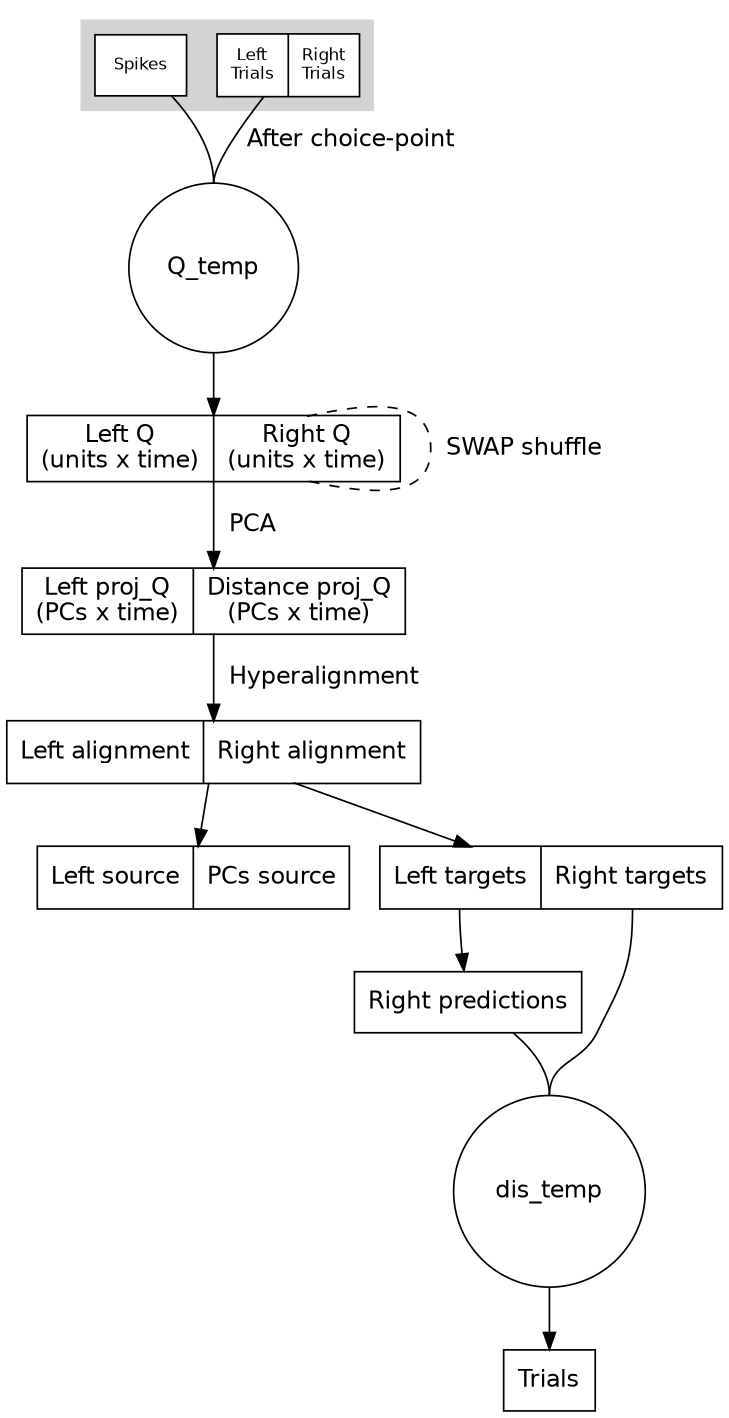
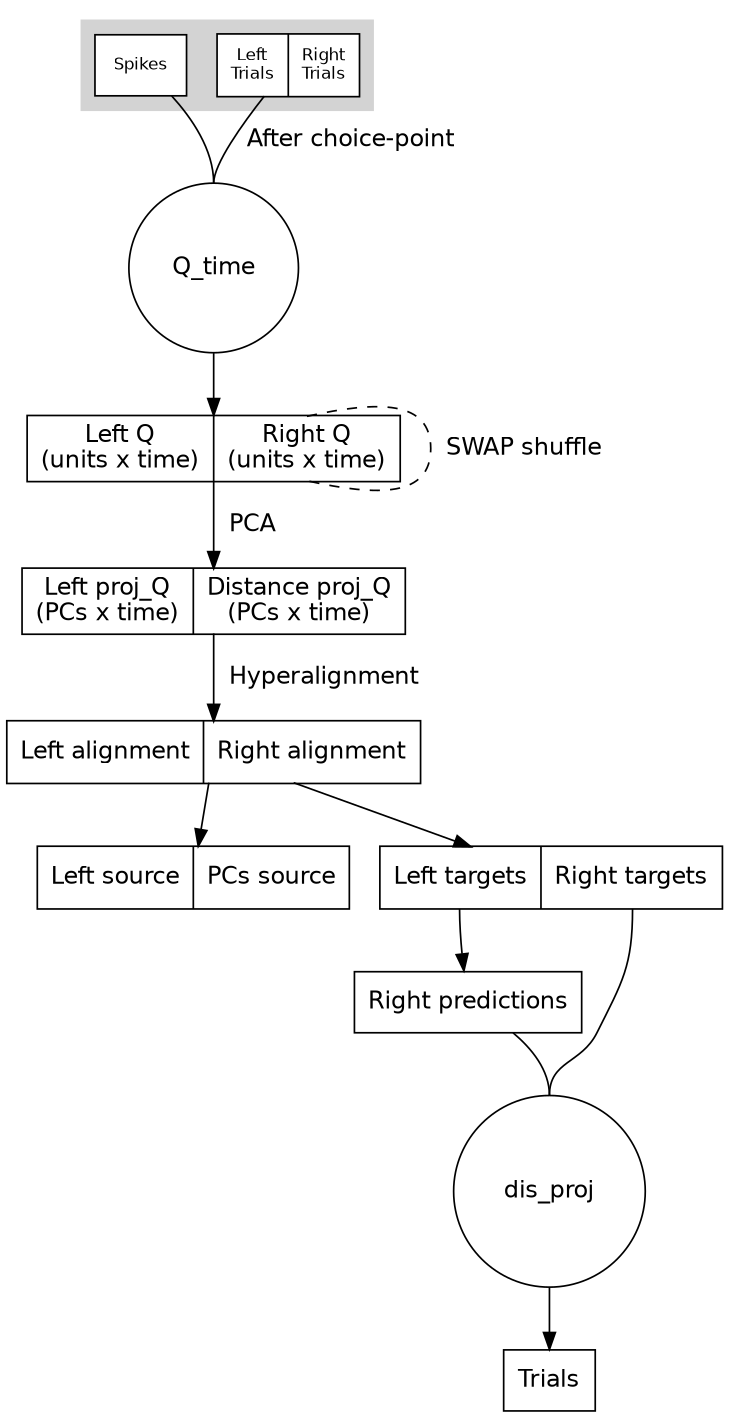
node "Q_temp": label "Q_temp" -> "Q_time"
node "dis_temp": label "dis_temp" -> "dis_proj"
